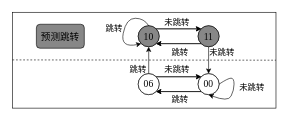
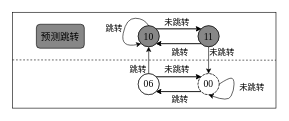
node "00": style solid -> dashed
